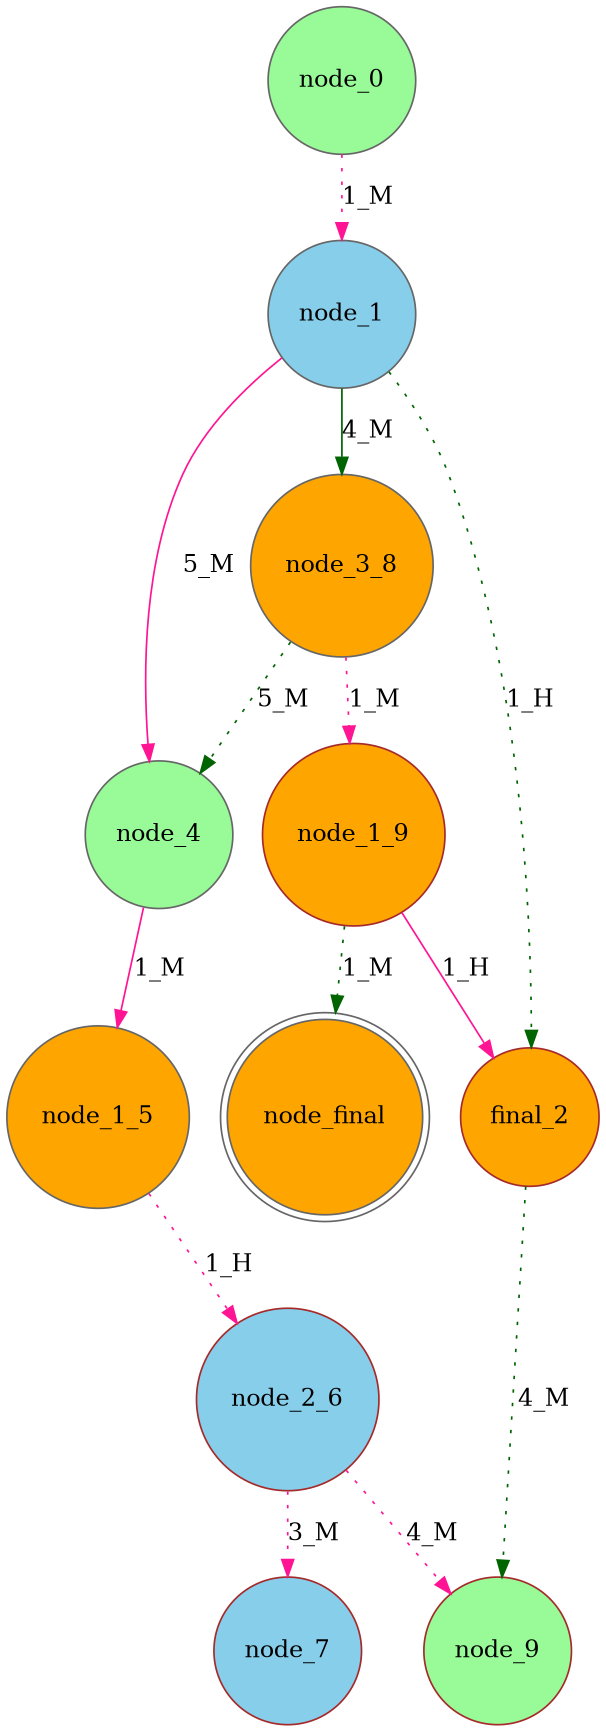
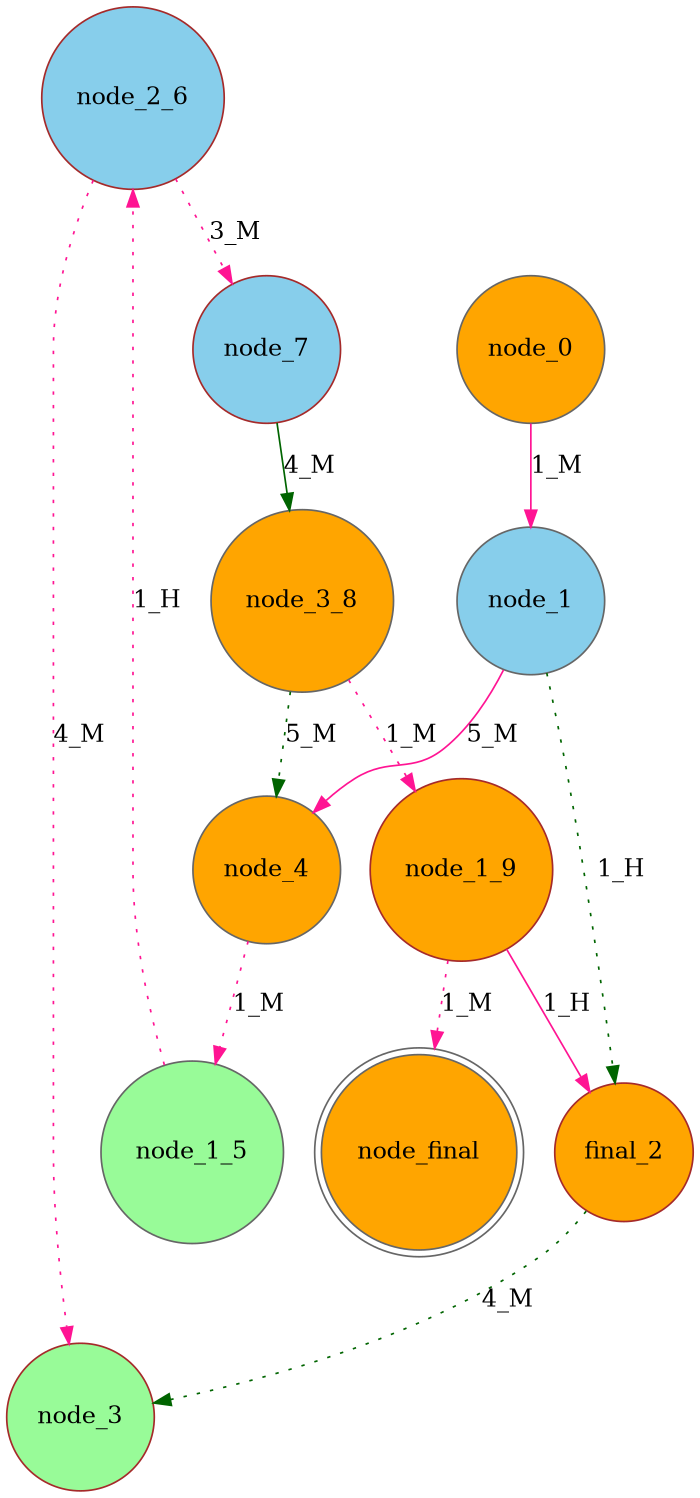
node "node_0": fillcolor palegreen -> orange
edge "node_0" -> "node_1": style dotted -> solid
edge "node_1" -> "node_3_8": now "node_7" -> "node_3_8"
node "node_4": fillcolor palegreen -> orange
edge "node_4" -> "node_1_5": style solid -> dotted
edge "node_1_9" -> "node_final": color darkgreen -> deeppink
node "node_1_5": fillcolor orange -> palegreen
node "node_9": label "node_9" -> "node_3"
